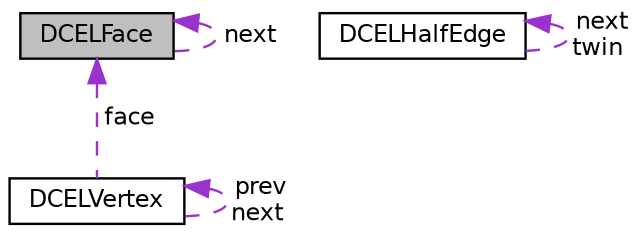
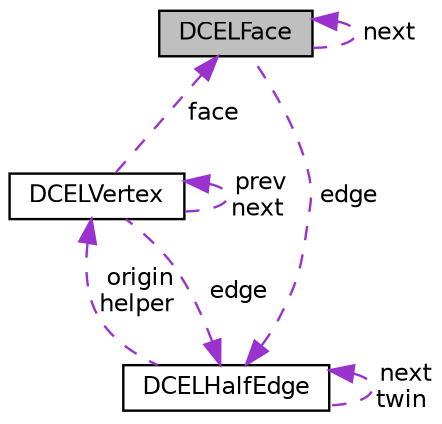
edge "DCELFace" -> "DCELHalfEdge": added, label "edge"
edge "DCELVertex" -> "DCELHalfEdge": added, label "edge"
edge "DCELHalfEdge" -> "DCELVertex": added, label "origin helper"
